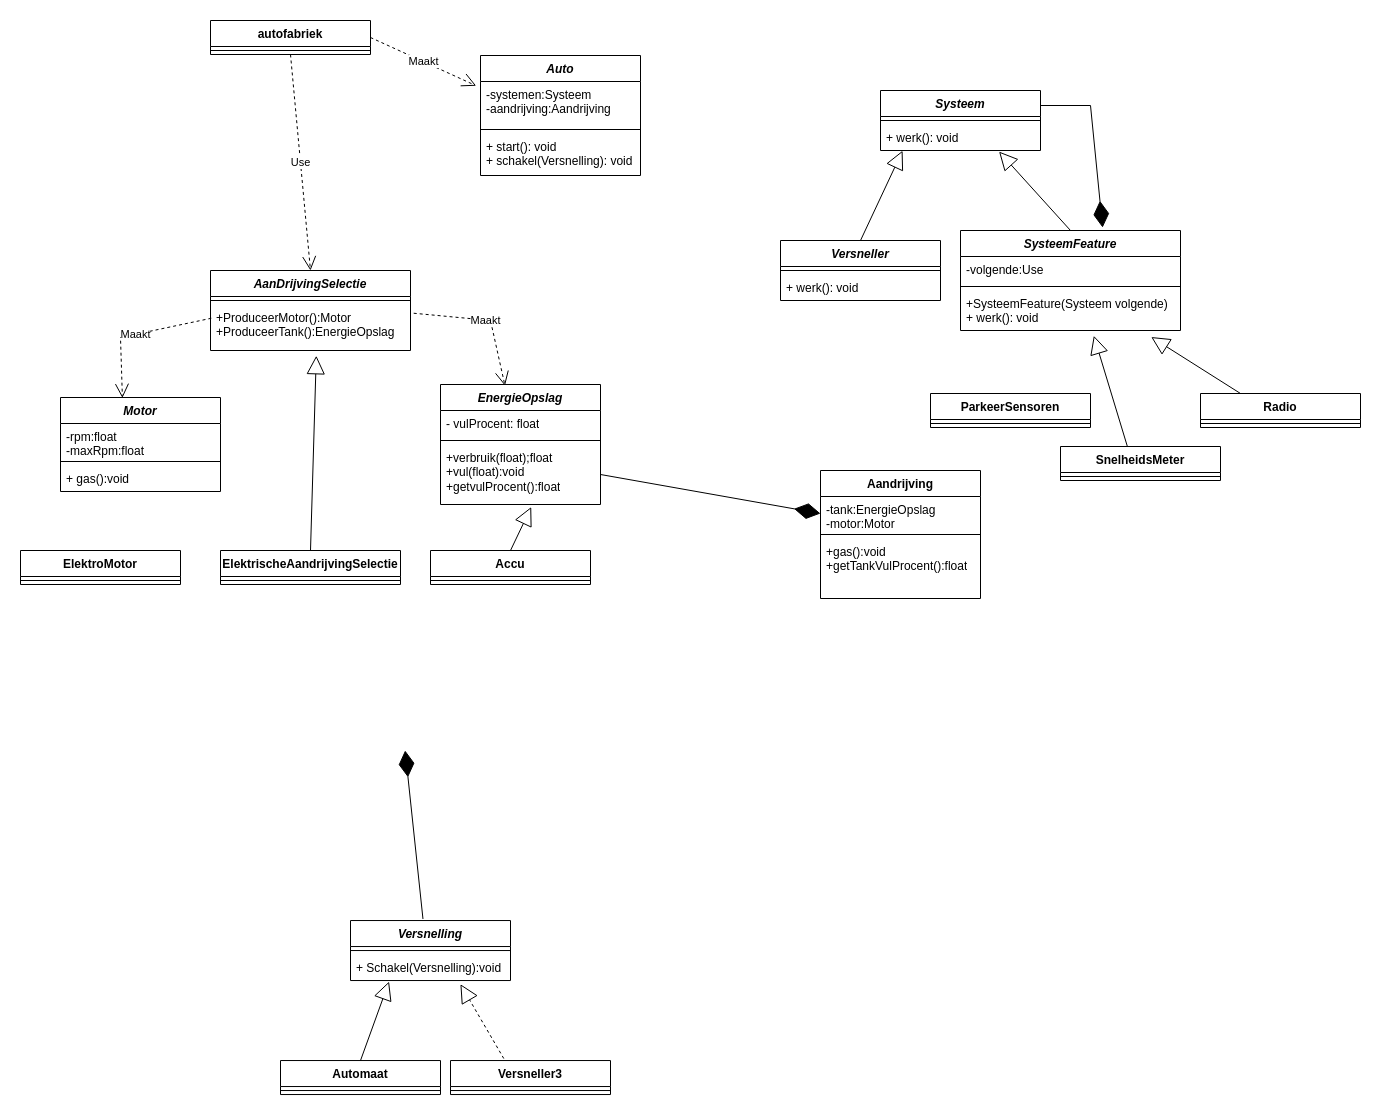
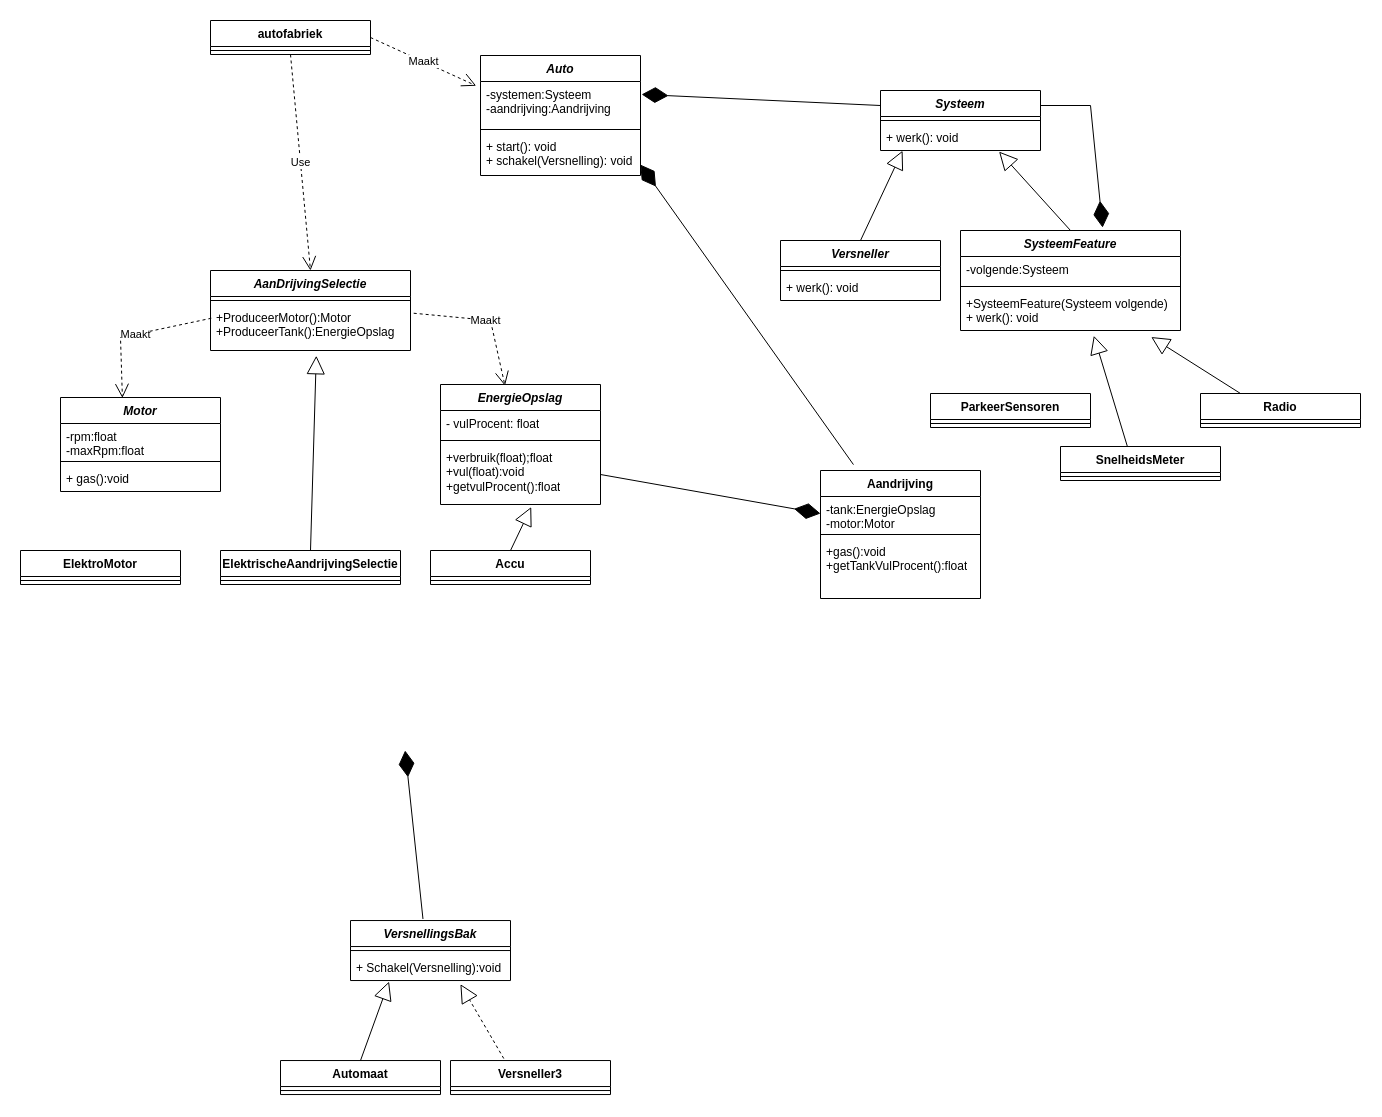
edge "Systeem" -> "-systemen:Systeem -aandrijving:Aandrijving": added
node "-volgende:Use": label "-volgende:Use" -> "-volgende:Systeem"
edge "Aandrijving" -> "+ start(): void + schakel(Versnelling): void": added
node "Versnelling": label "Versnelling" -> "VersnellingsBak"
